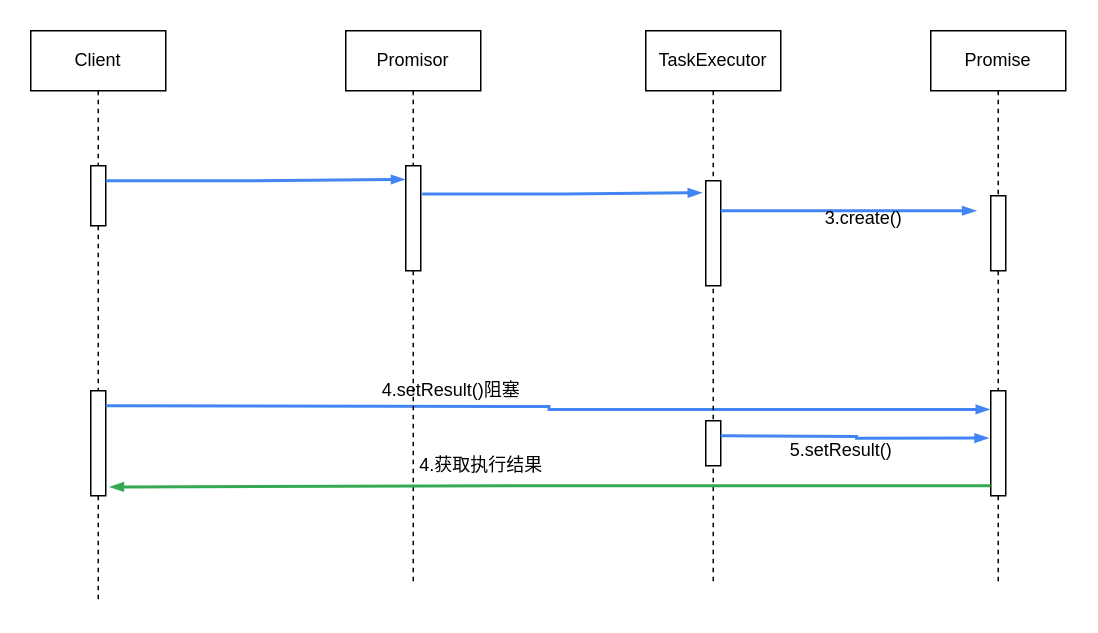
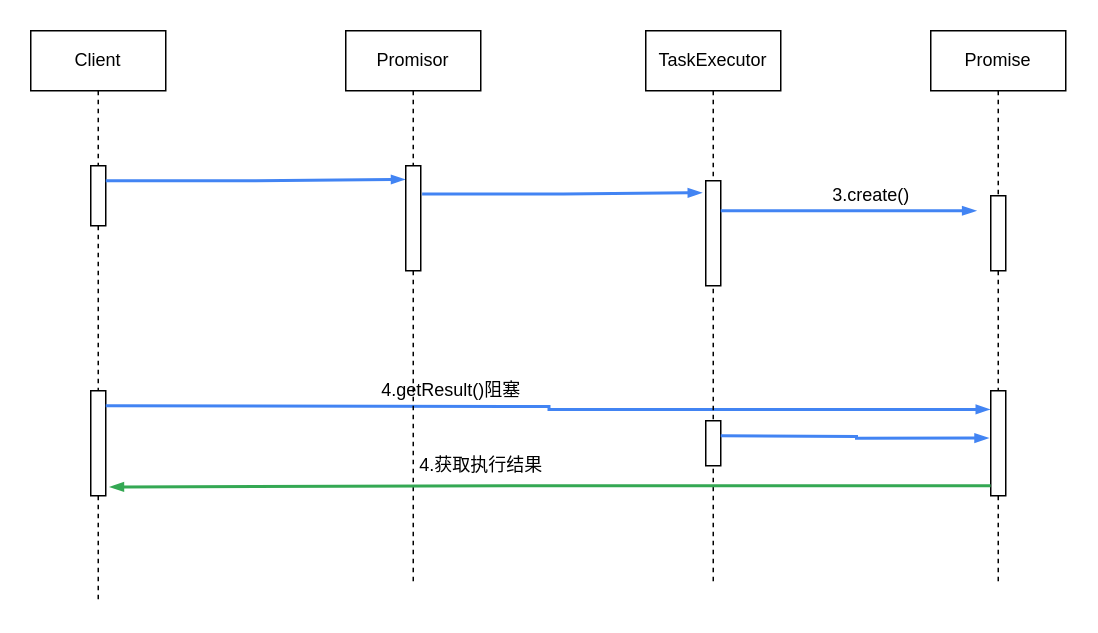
node "3.create()": moved (863, 218) -> (871, 196)
node "4.setResult()阻塞": label "4.setResult()阻塞" -> "4.getResult()阻塞"
node "5.setResult()": removed
